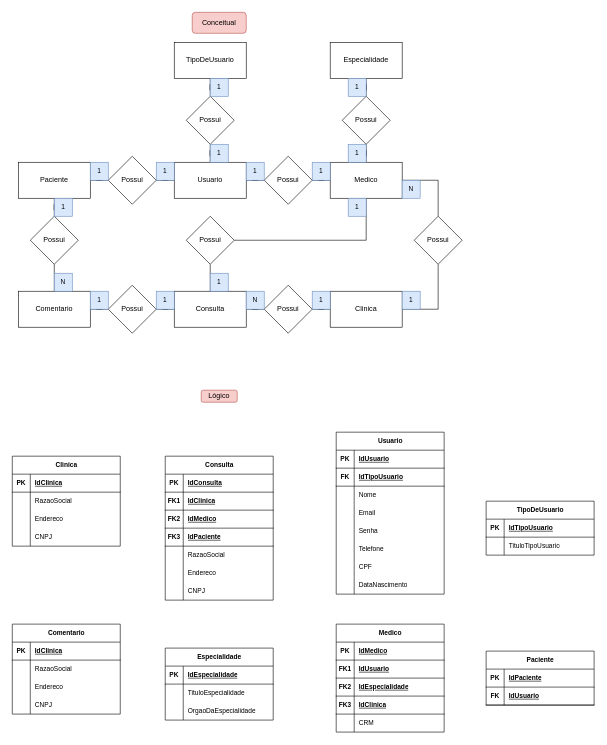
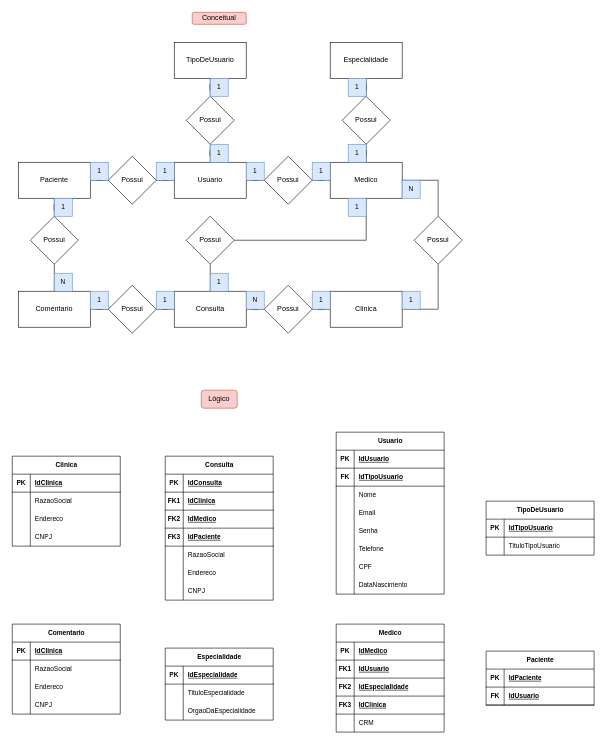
node "Conceitual": size 54x21 -> 54x12
node "Lógico": size 36x12 -> 36x18
